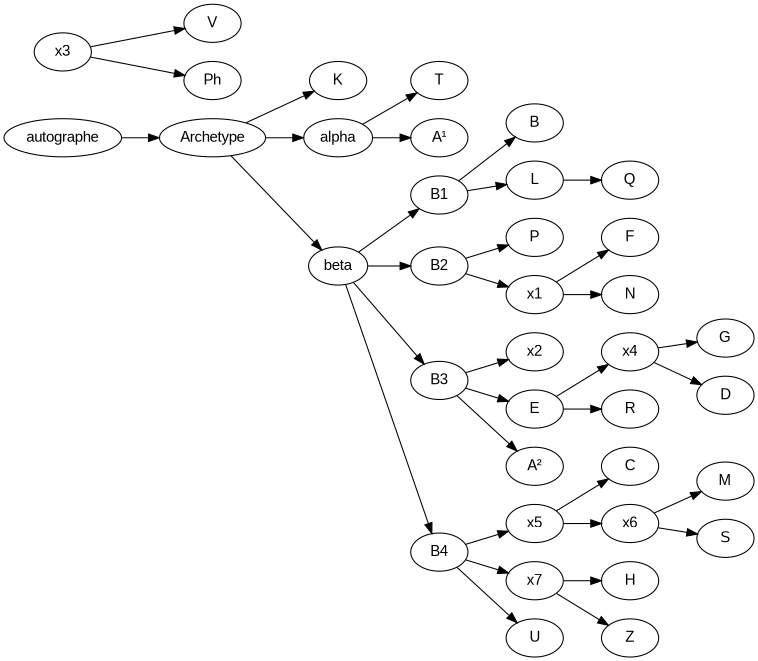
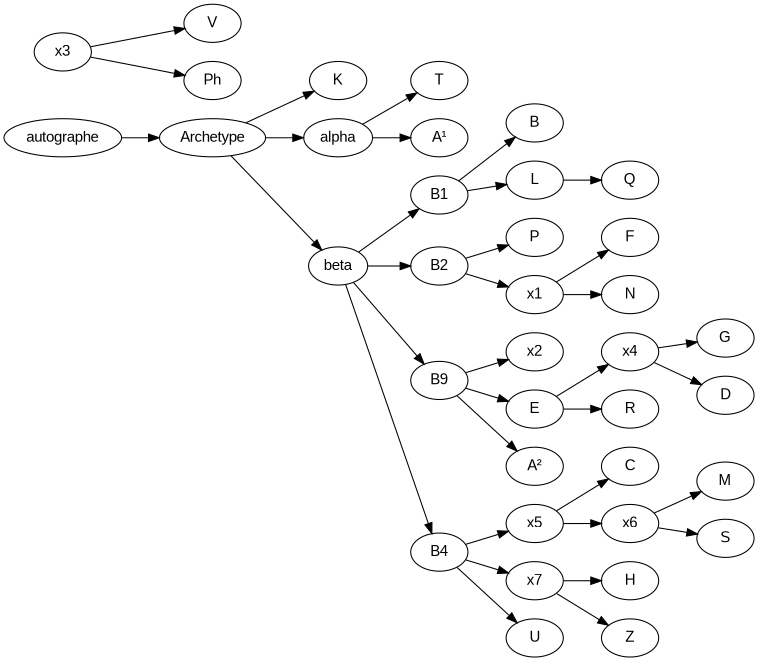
node "B3": label "B3" -> "B9"
